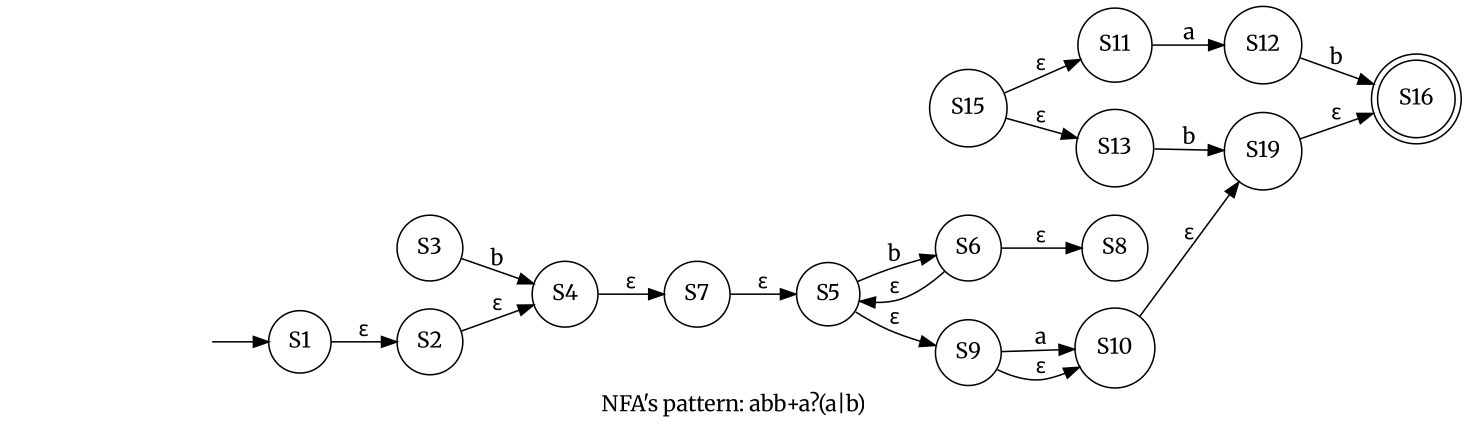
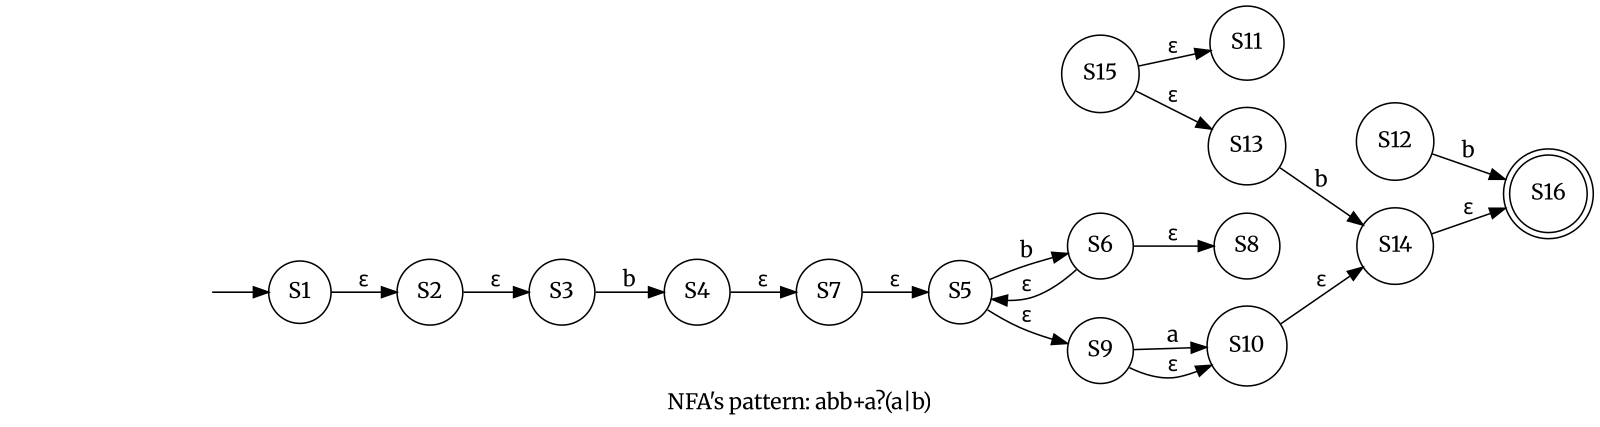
edge "S11" -> "S12": removed, label "a"
node "S19": label "S19" -> "S14"
edge "S2" -> "S4": now "S2" -> "S3"
